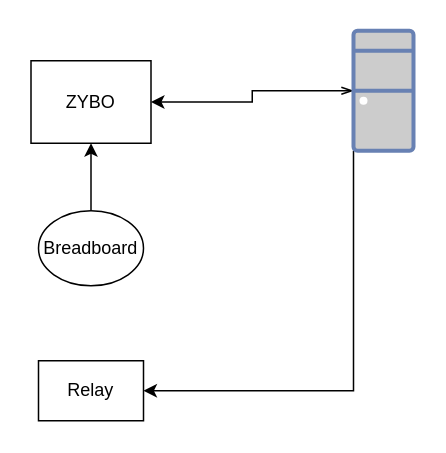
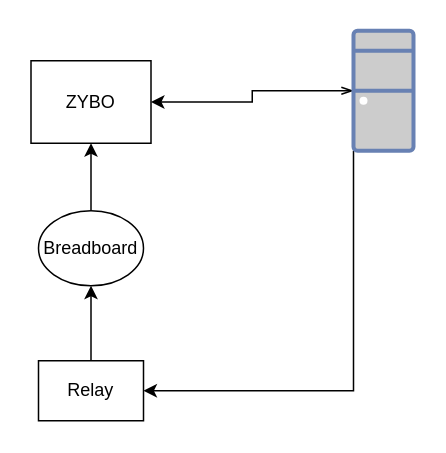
edge "Relay" -> "Breadboard": added
